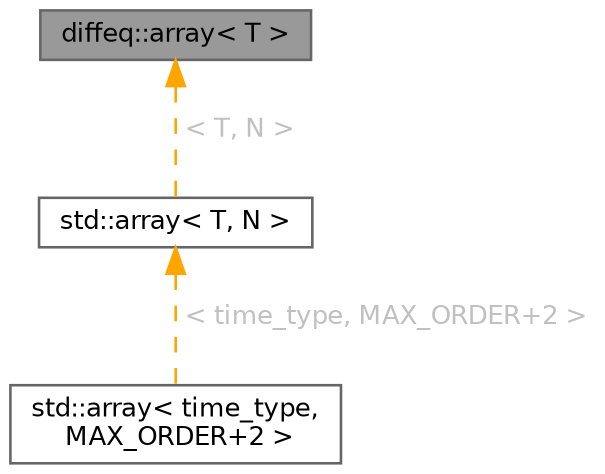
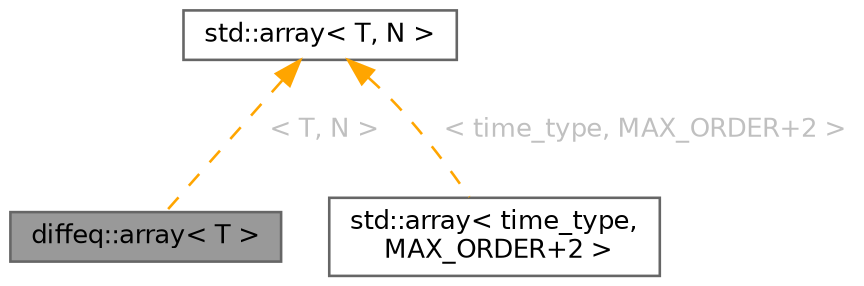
edge "std::array< T, N >" -> "diffeq::array< T >": reversed
